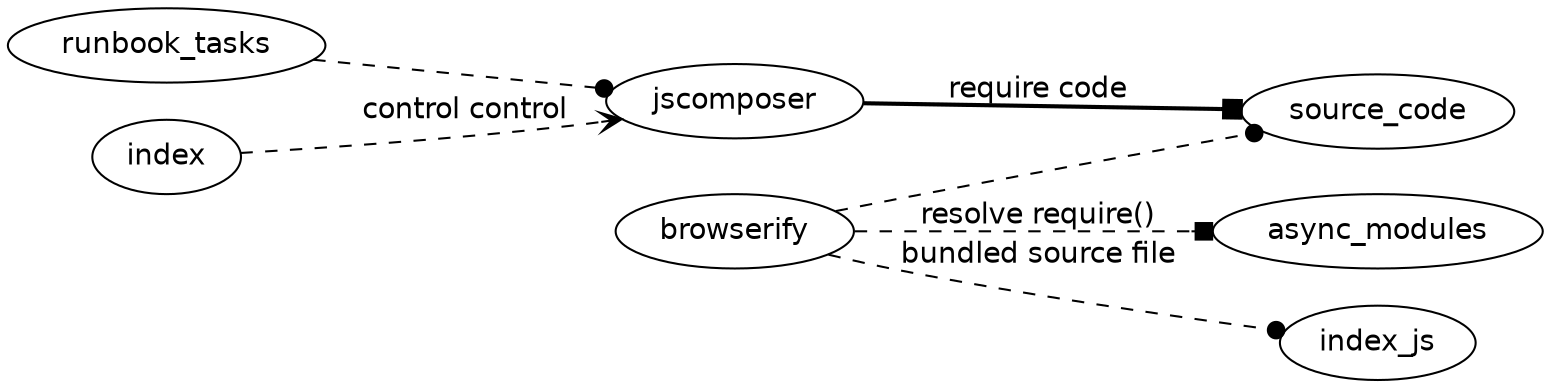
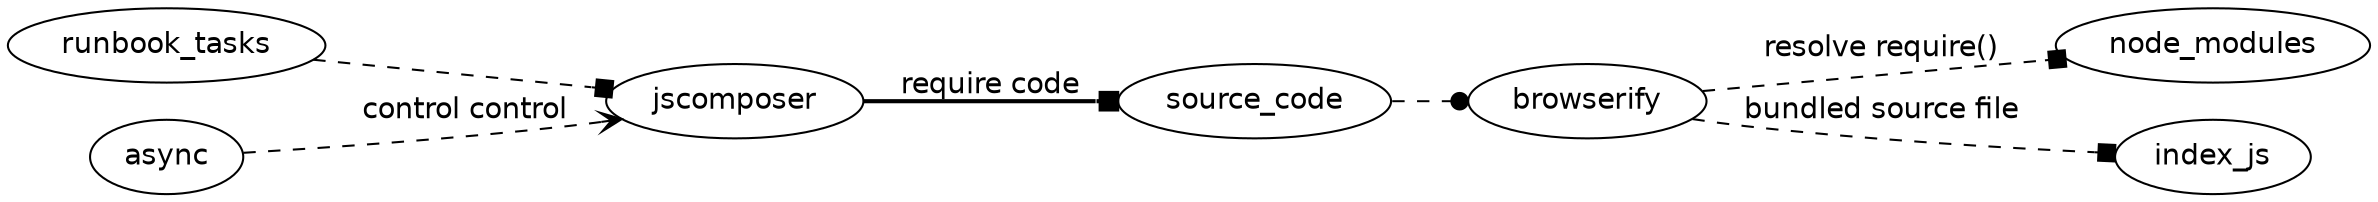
edge "runbook_tasks" -> "jscomposer": arrowhead dot -> box
node "index": label "index" -> "async"
edge "browserify" -> "source_code": reversed
node "async_modules": label "async_modules" -> "node_modules"
edge "browserify" -> "index_js": arrowhead dot -> box
